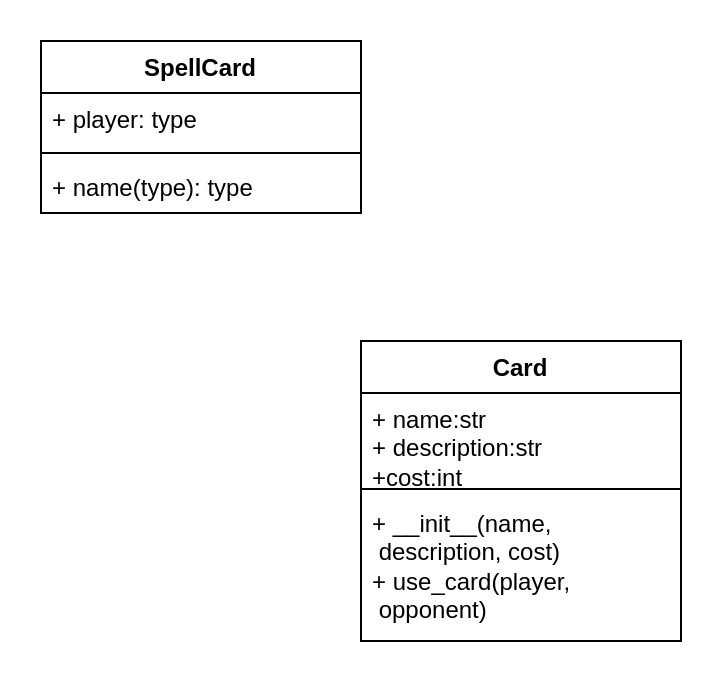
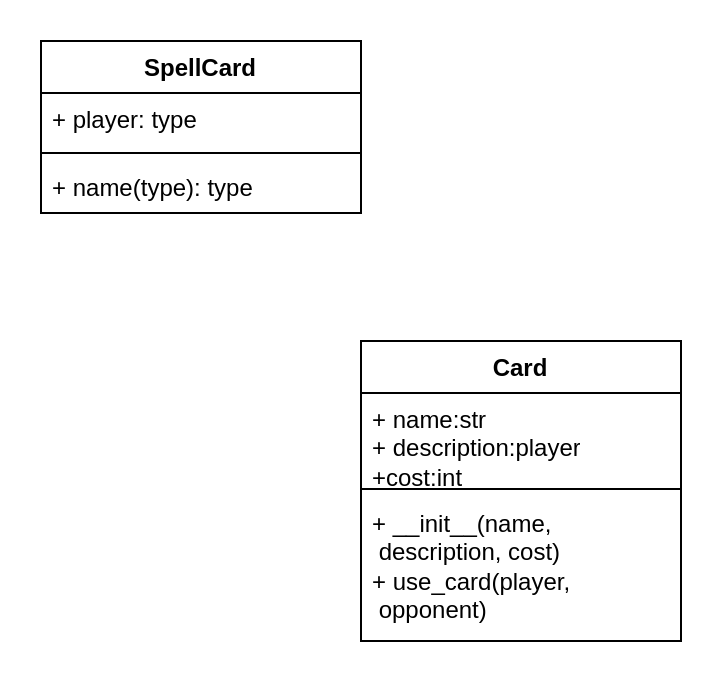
node "+ name:str + description:str +cost:int": label "+ name:str + description:str +cost:int" -> "+ name:str + description:player +cost:int"
